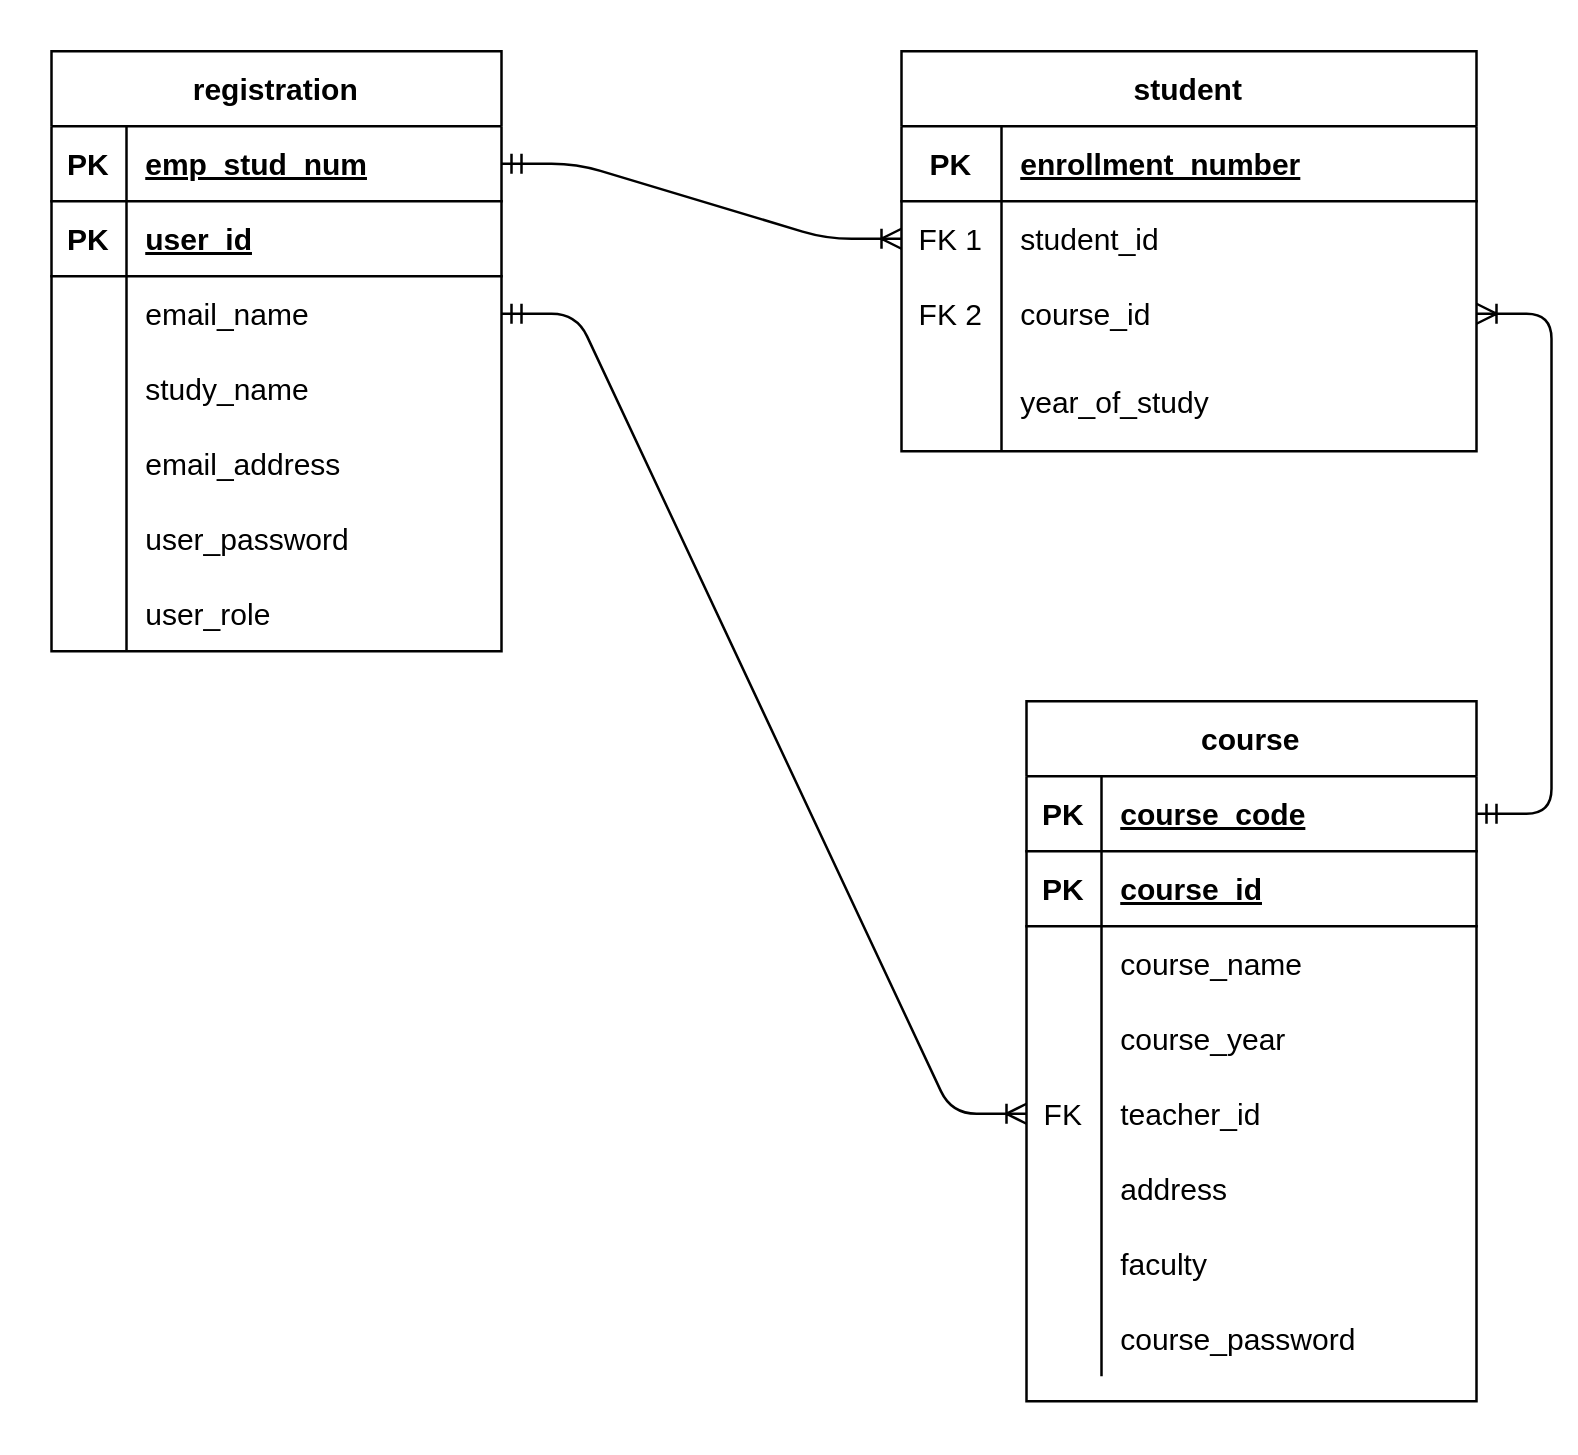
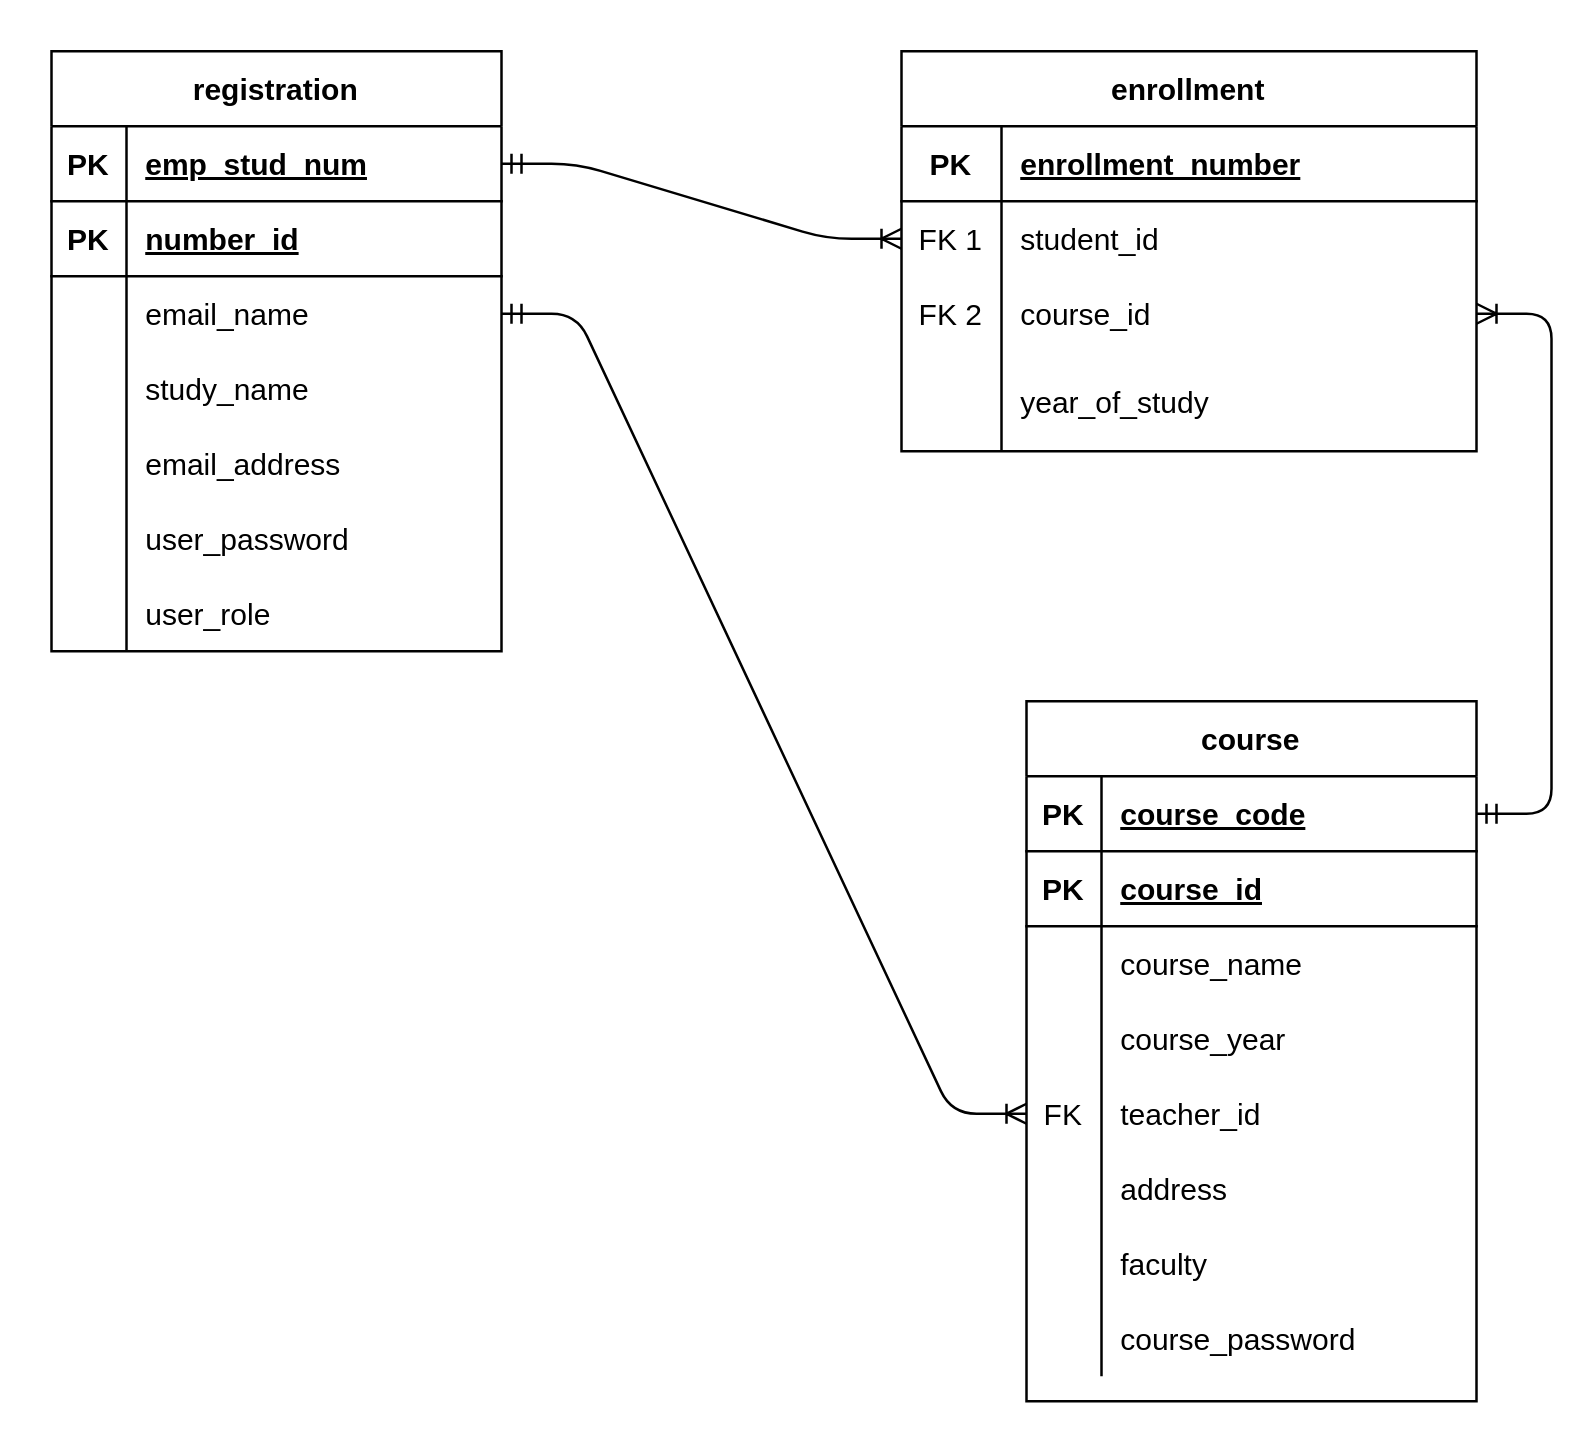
node "student": label "student" -> "enrollment"
node "user_id": label "user_id" -> "number_id"
